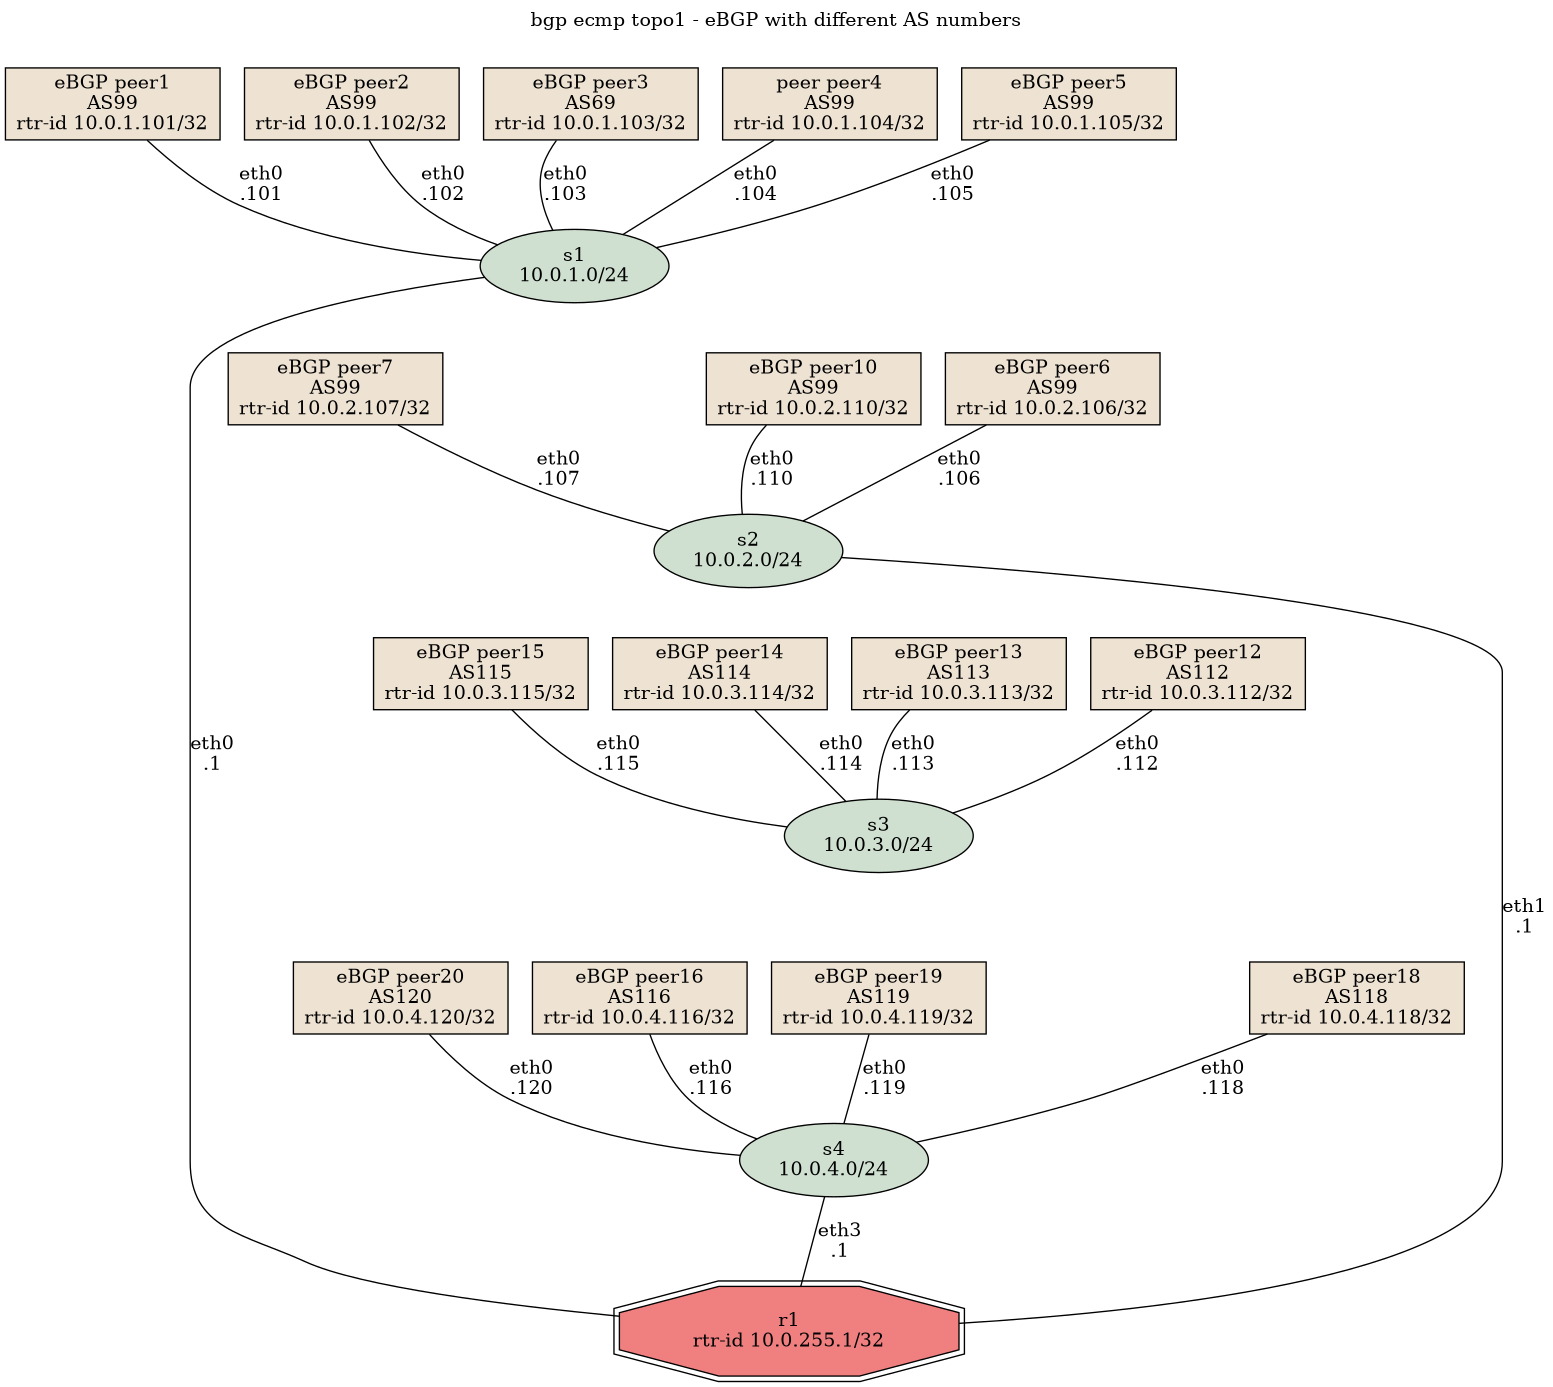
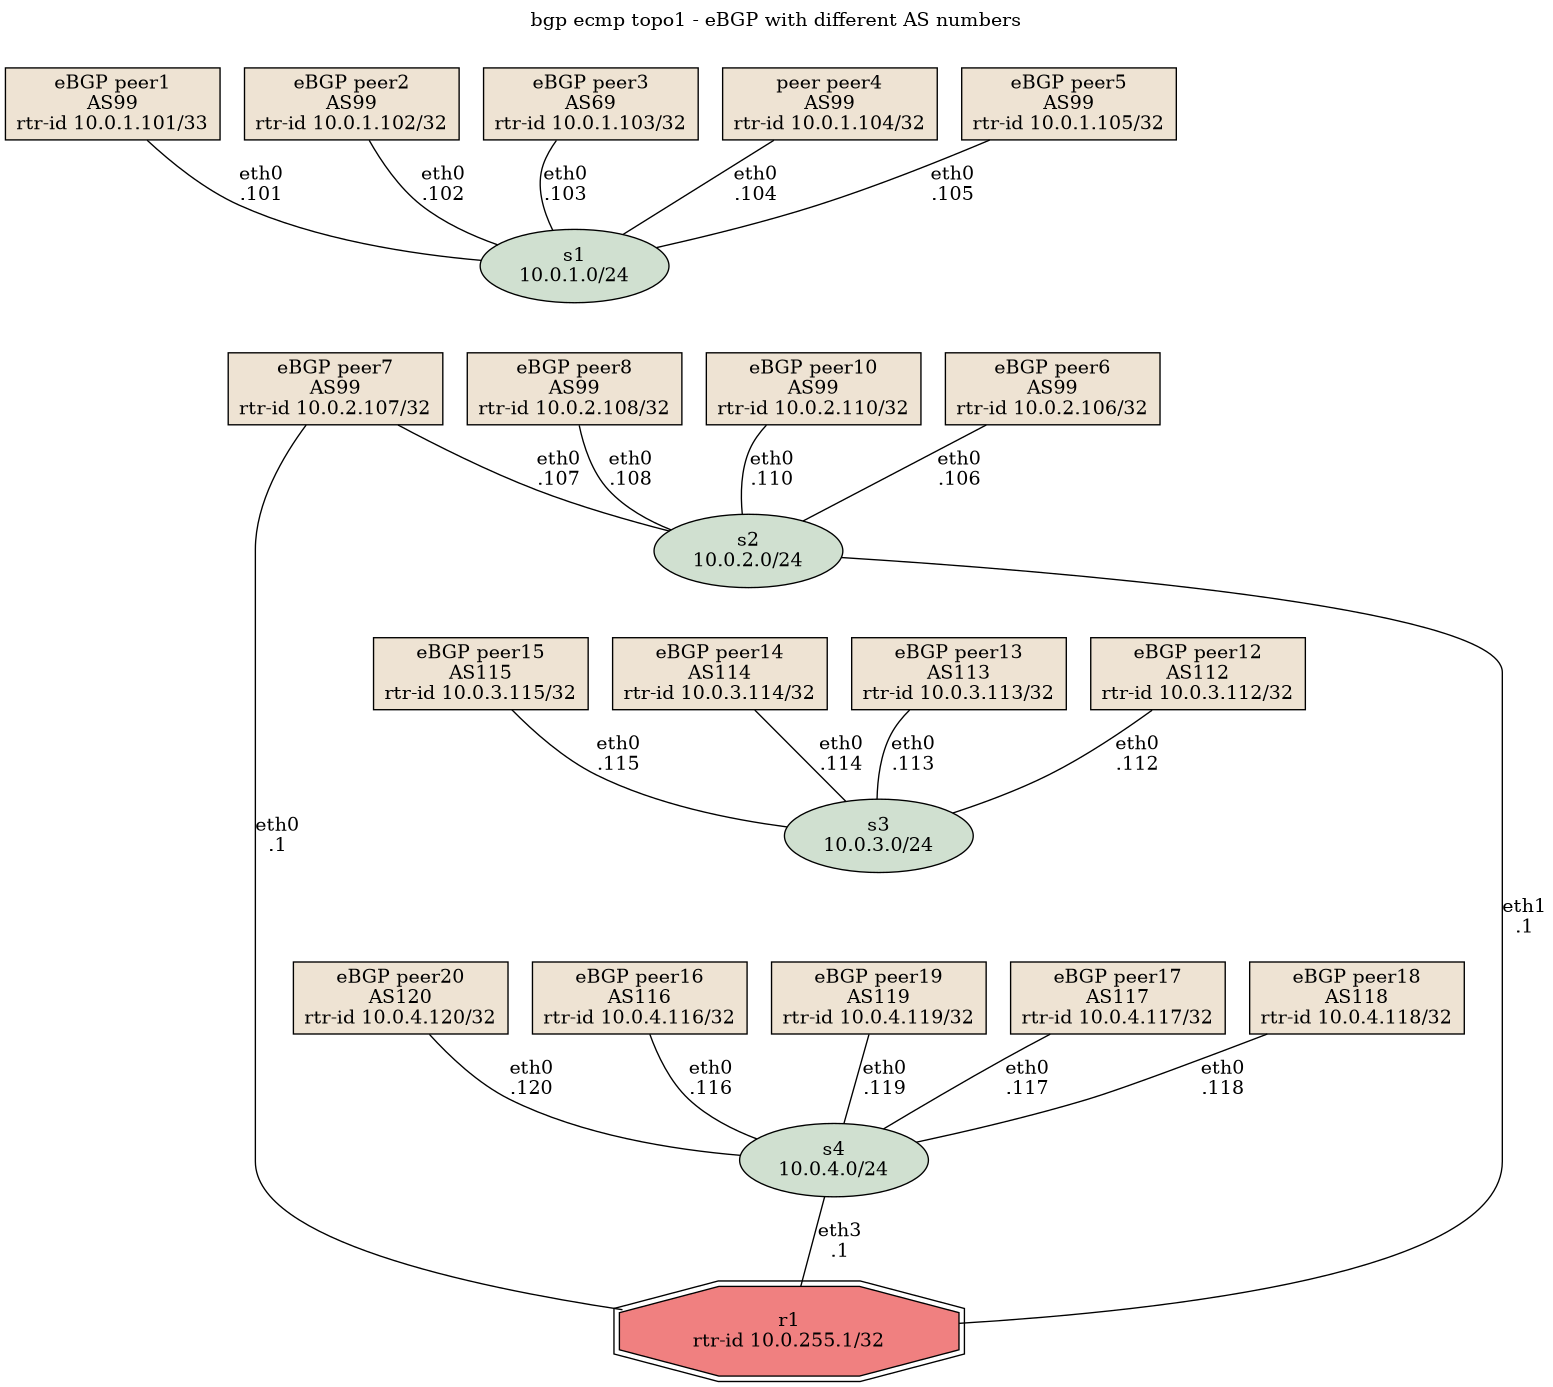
node "eBGP peer1 AS99 rtr-id 10.0.1.101/32": label "eBGP peer1 AS99 rtr-id 10.0.1.101/32" -> "eBGP peer1 AS99 rtr-id 10.0.1.101/33"
node "eBGP peer8 AS99 rtr-id 10.0.2.108/32": added
edge "s1 10.0.1.0/24" -- "r1 rtr-id 10.0.255.1/32": now "eBGP peer7 AS99 rtr-id 10.0.2.107/32" -- "r1 rtr-id 10.0.255.1/32"
node "eBGP peer17 AS117 rtr-id 10.0.4.117/32": added
